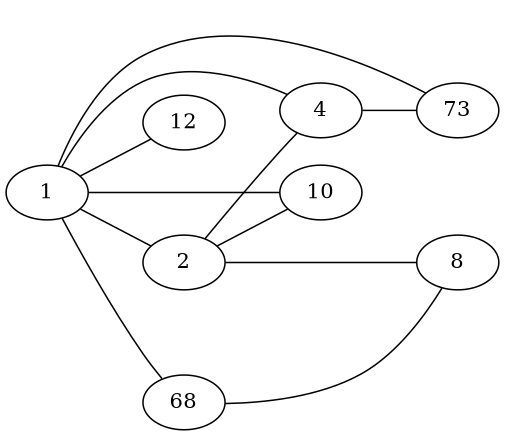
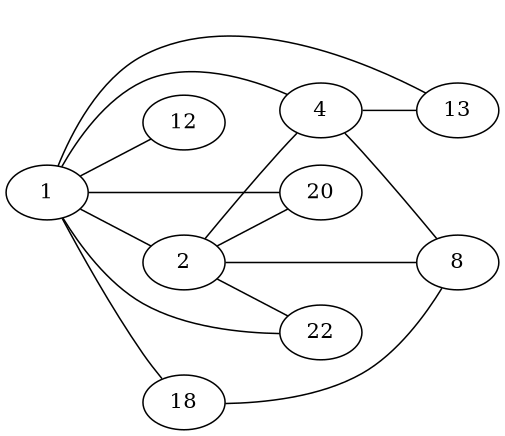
node "73": label "73" -> "13"
edge "4" -- "8": added
node "10": label "10" -> "20"
node "22": added
node "68": label "68" -> "18"
